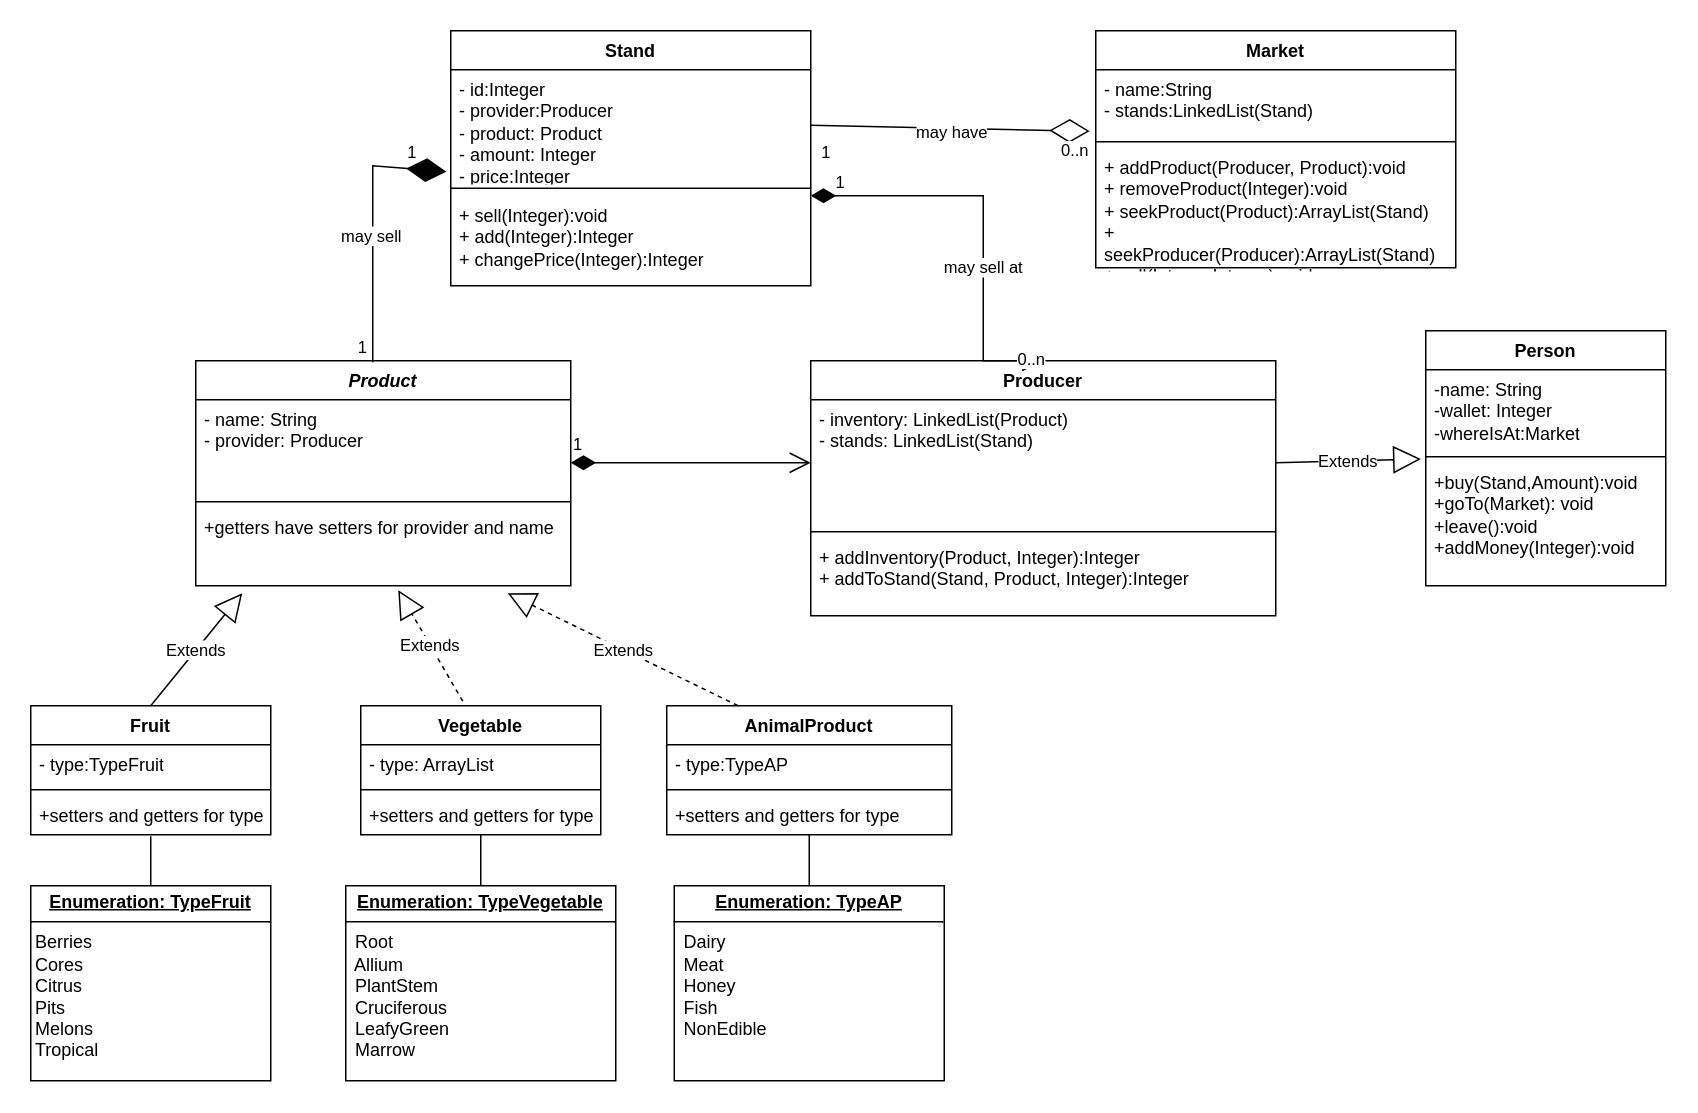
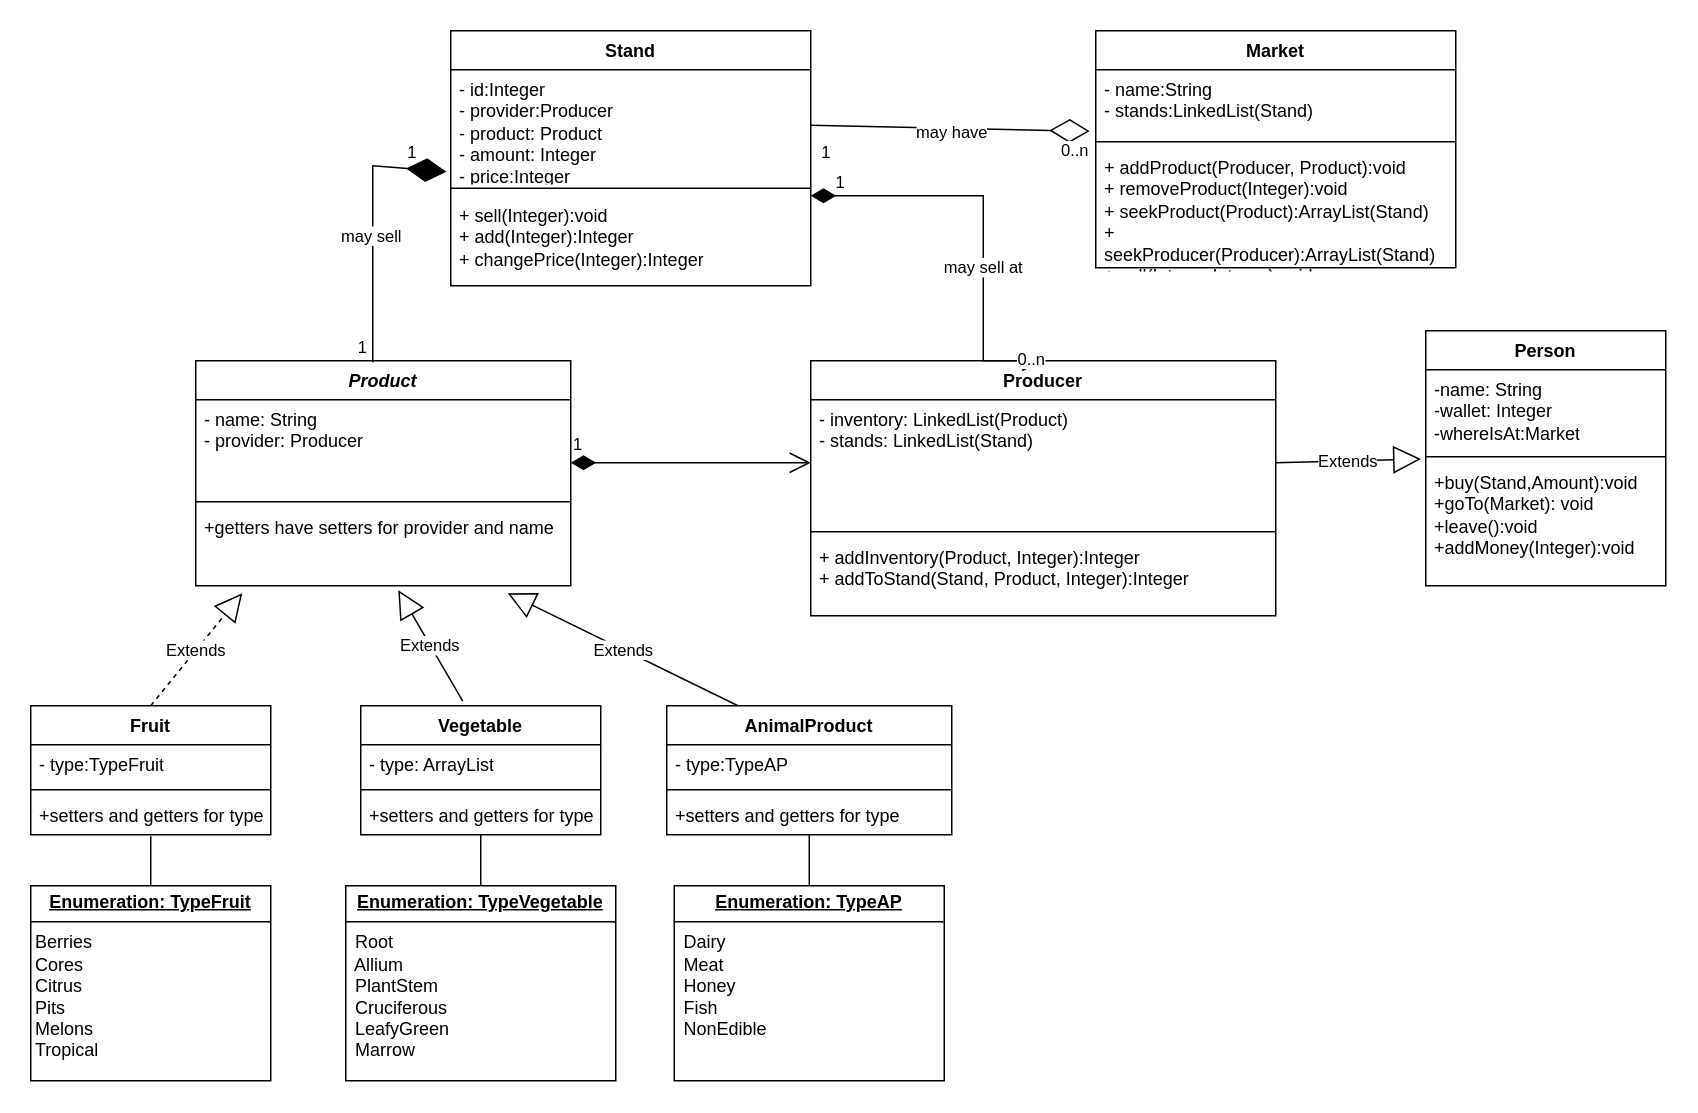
edge "Vegetable" -> "+getters have setters for provider and name": style dashed -> solid
edge "AnimalProduct" -> "+getters have setters for provider and name": style dashed -> solid
edge "Fruit" -> "+getters have setters for provider and name": style solid -> dashed
